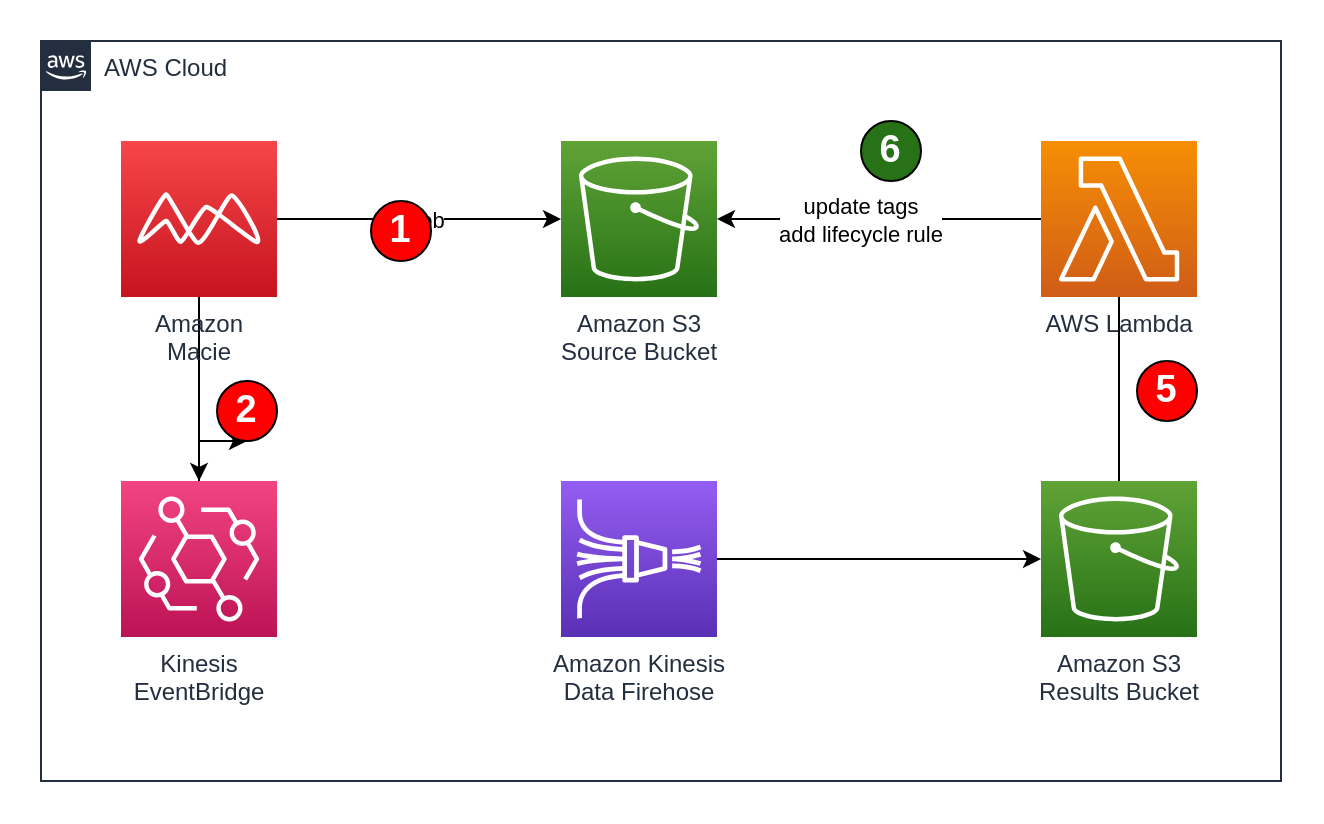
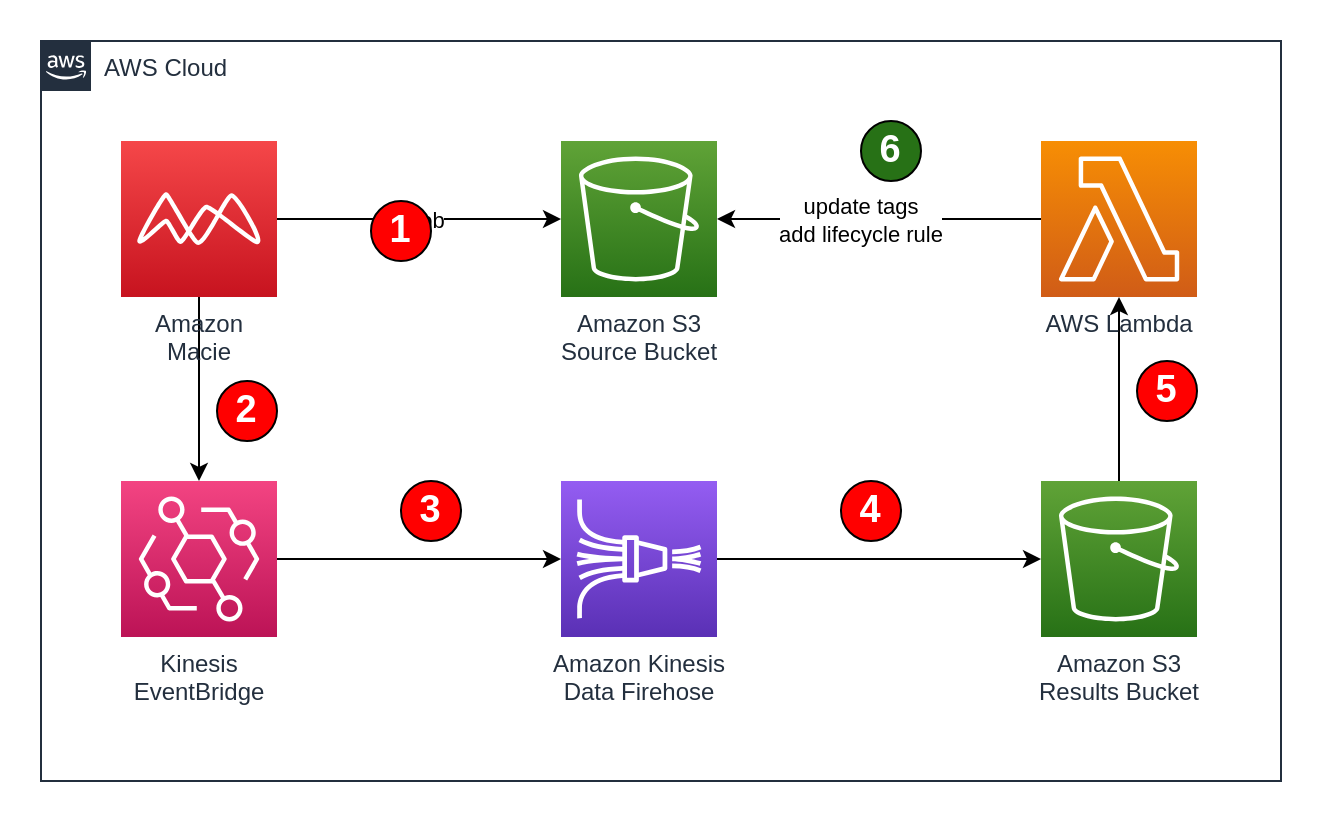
edge "AWS Lambda" -- "Amazon S3 Results Bucket": arrowhead none -> classic
edge "Kinesis EventBridge" -> "2": now "Kinesis EventBridge" -> "Amazon Kinesis Data Firehose"
node "3": added
node "4": added
